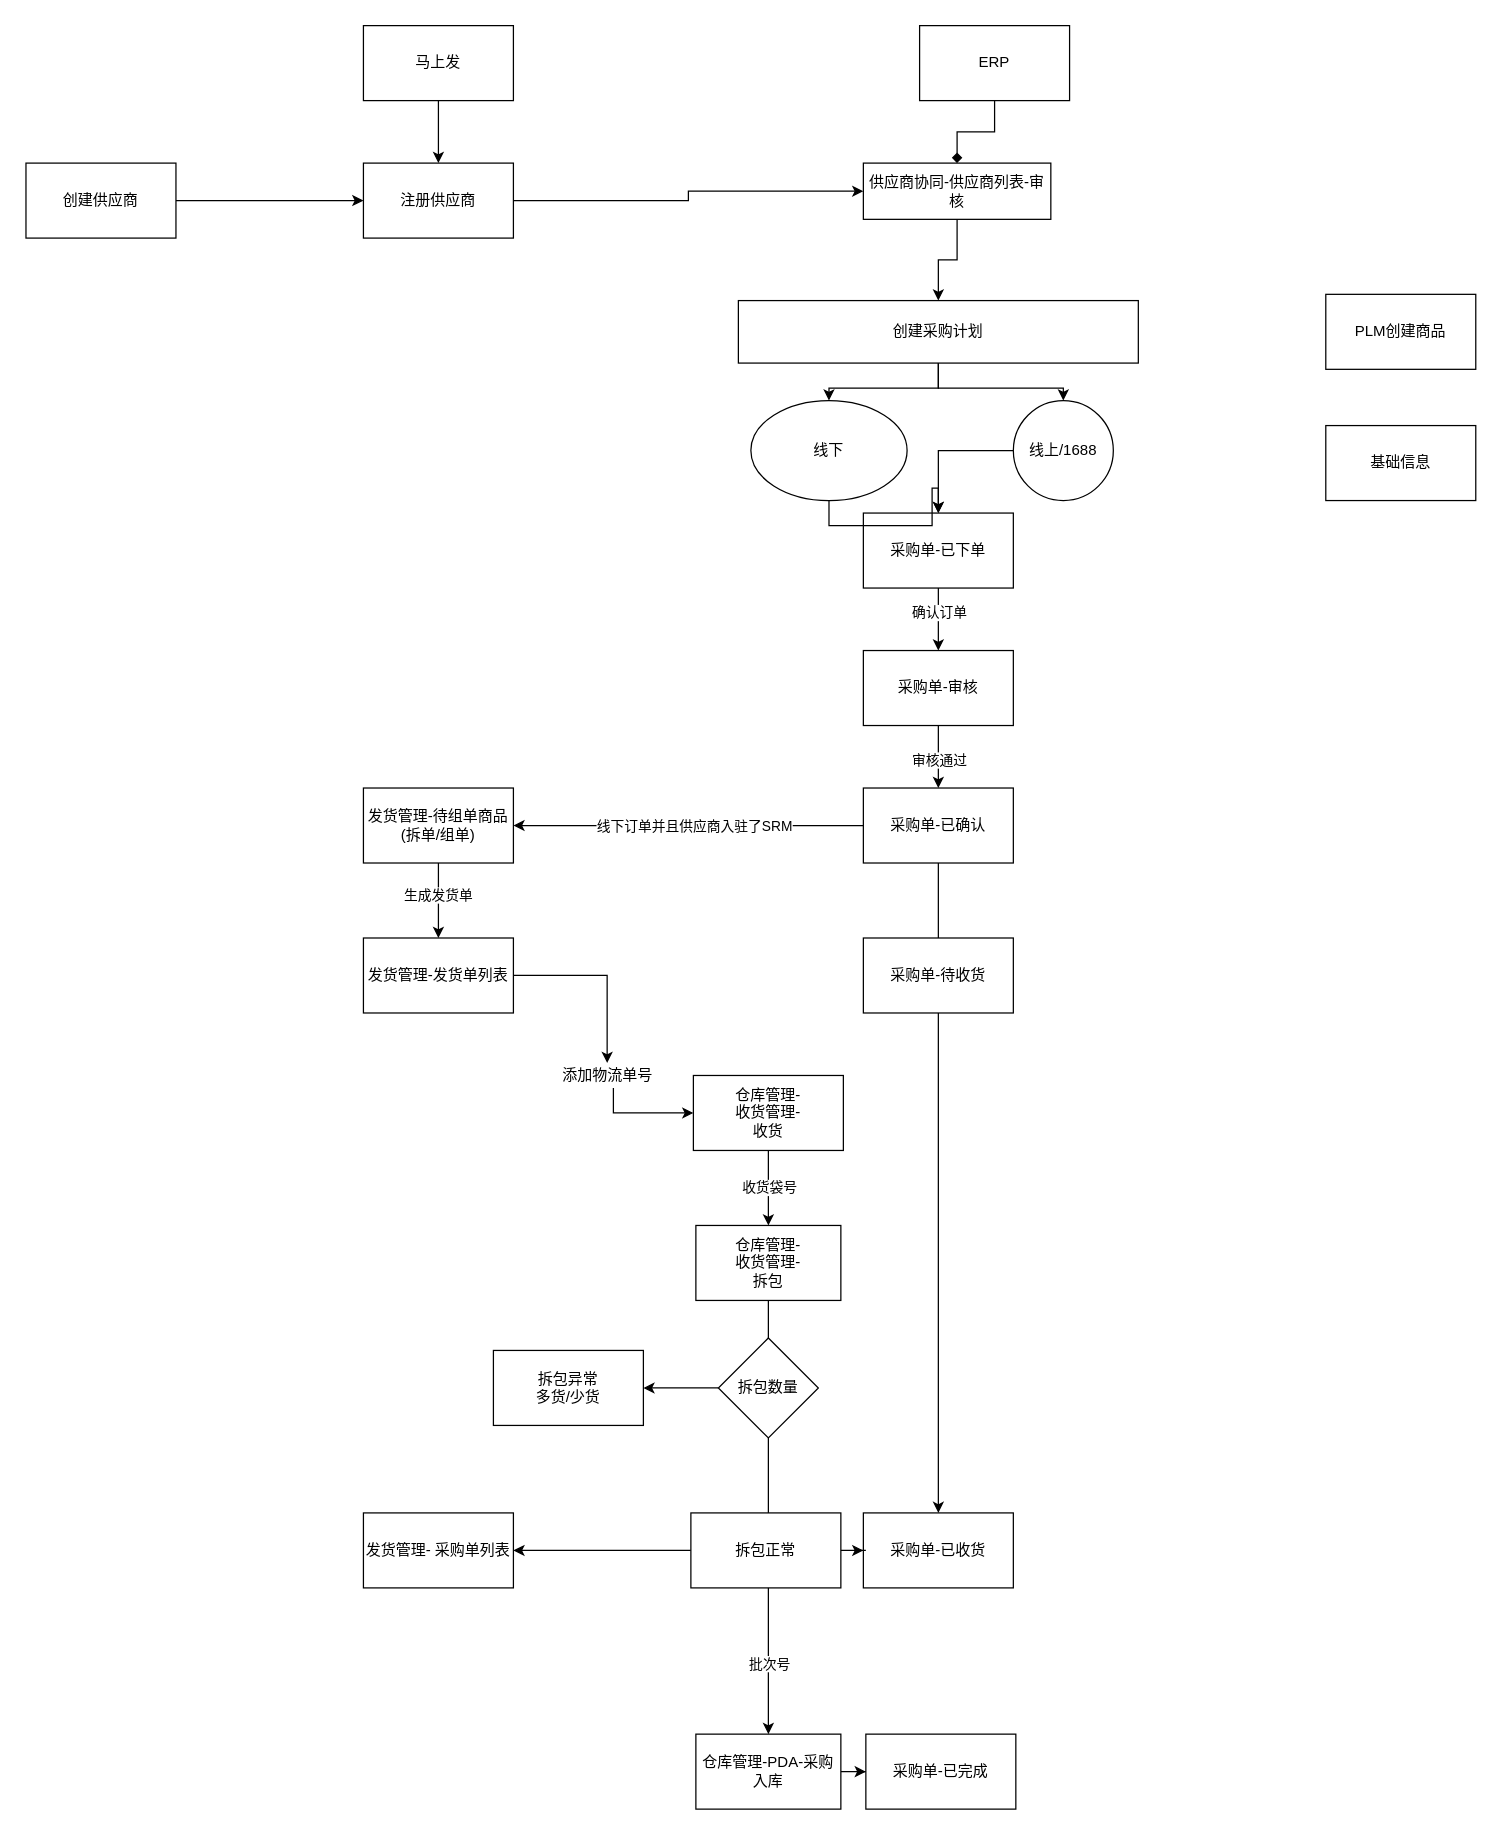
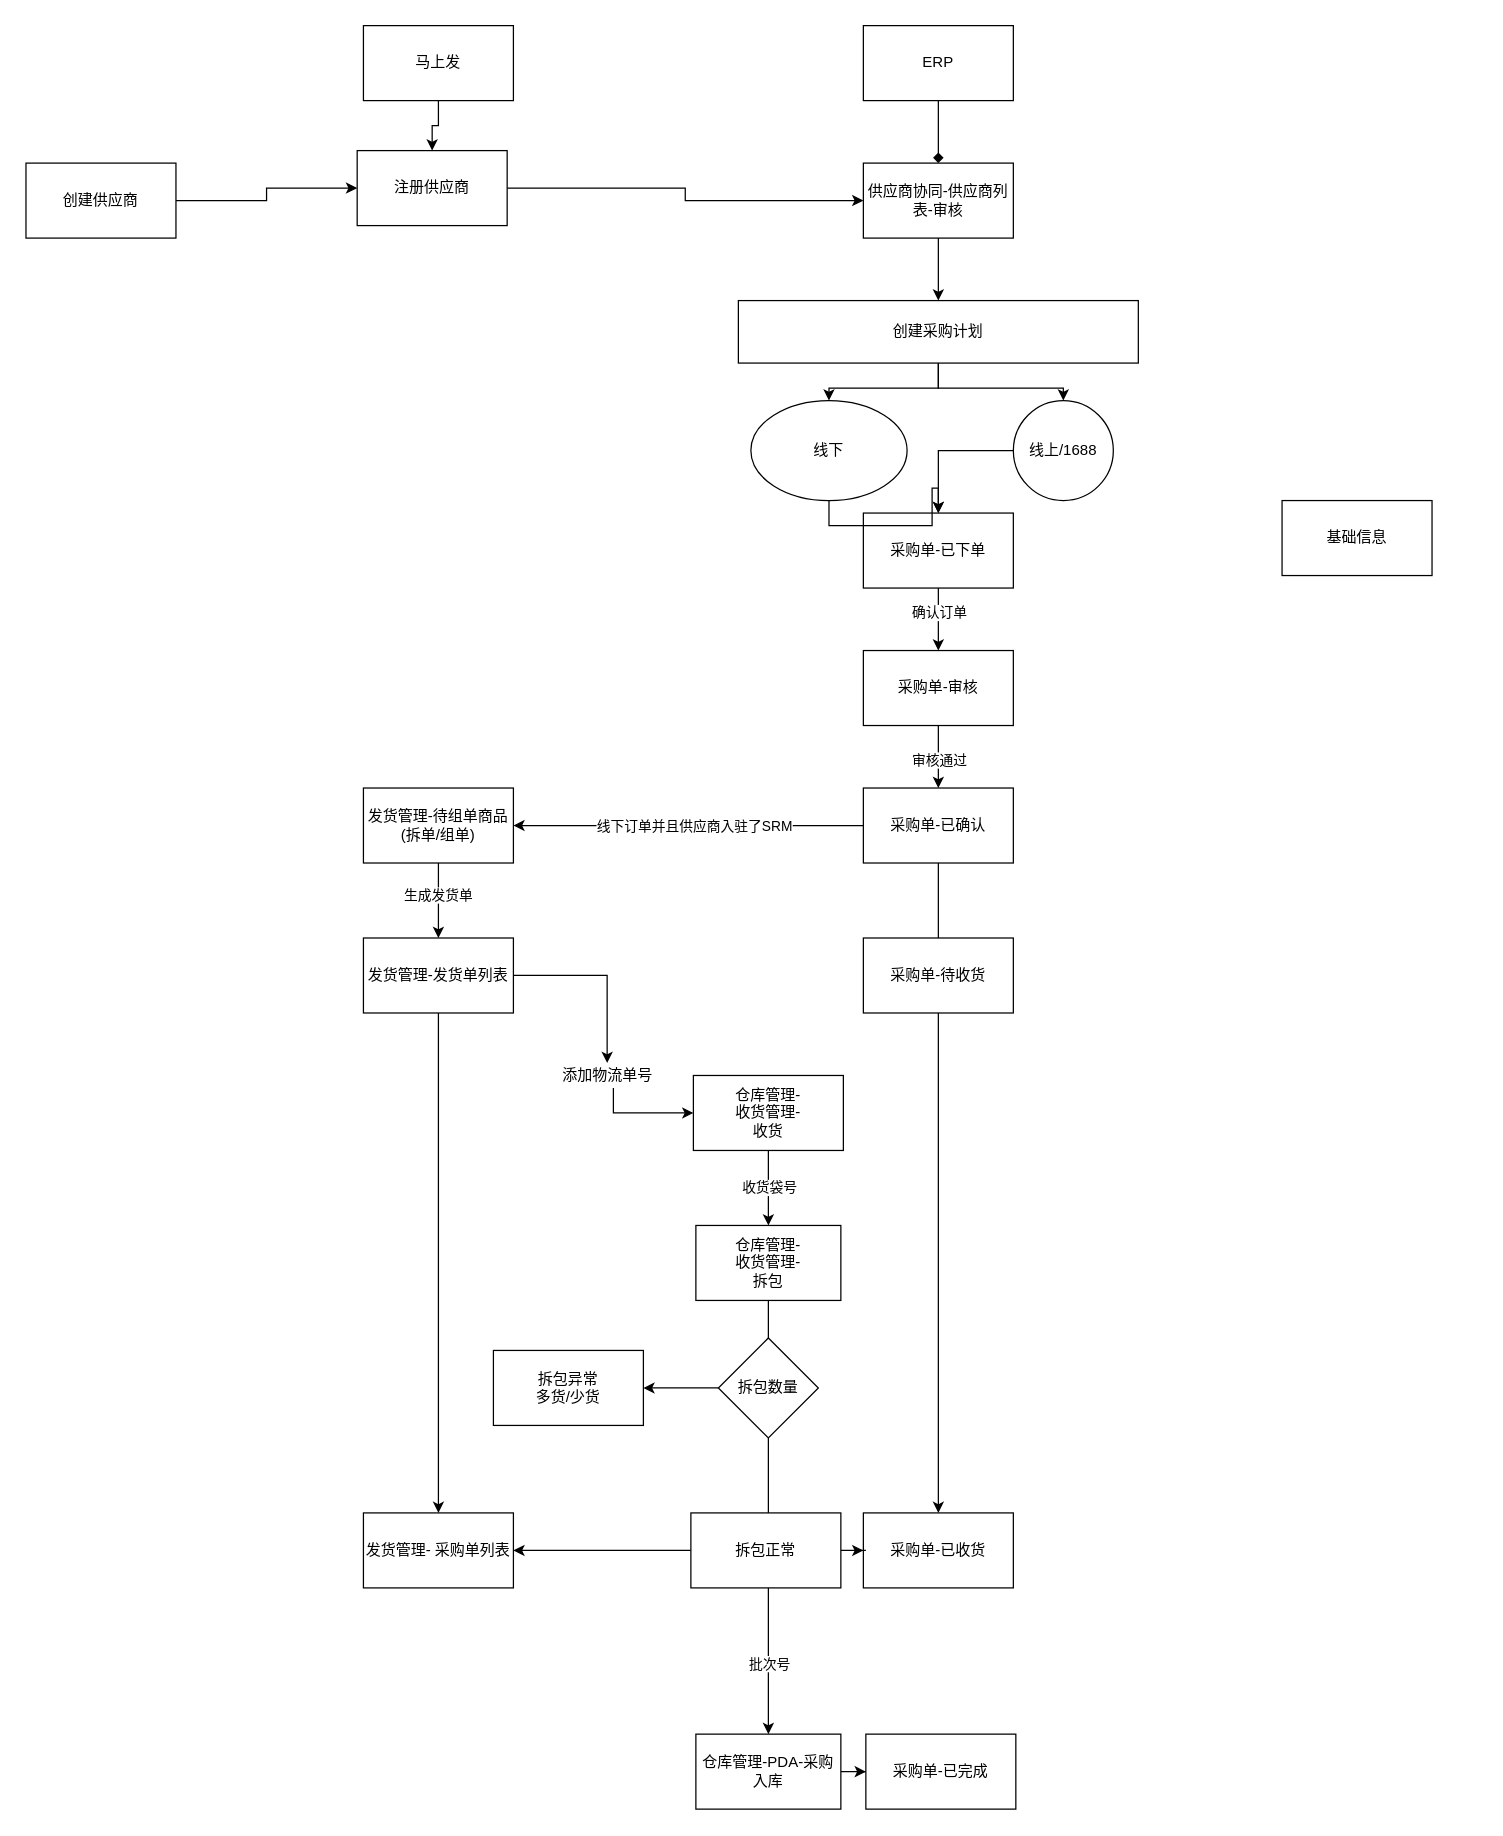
node "ERP": moved (994, 63) -> (938, 63)
node "供应商协同-供应商列表-审核": size 188x56 -> 150x75
node "注册供应商": moved (438, 201) -> (432, 188)
node "PLM创建商品": removed
node "基础信息": moved (1401, 463) -> (1357, 538)
edge "发货管理-发货单列表" -> "发货管理- 采购单列表": added
